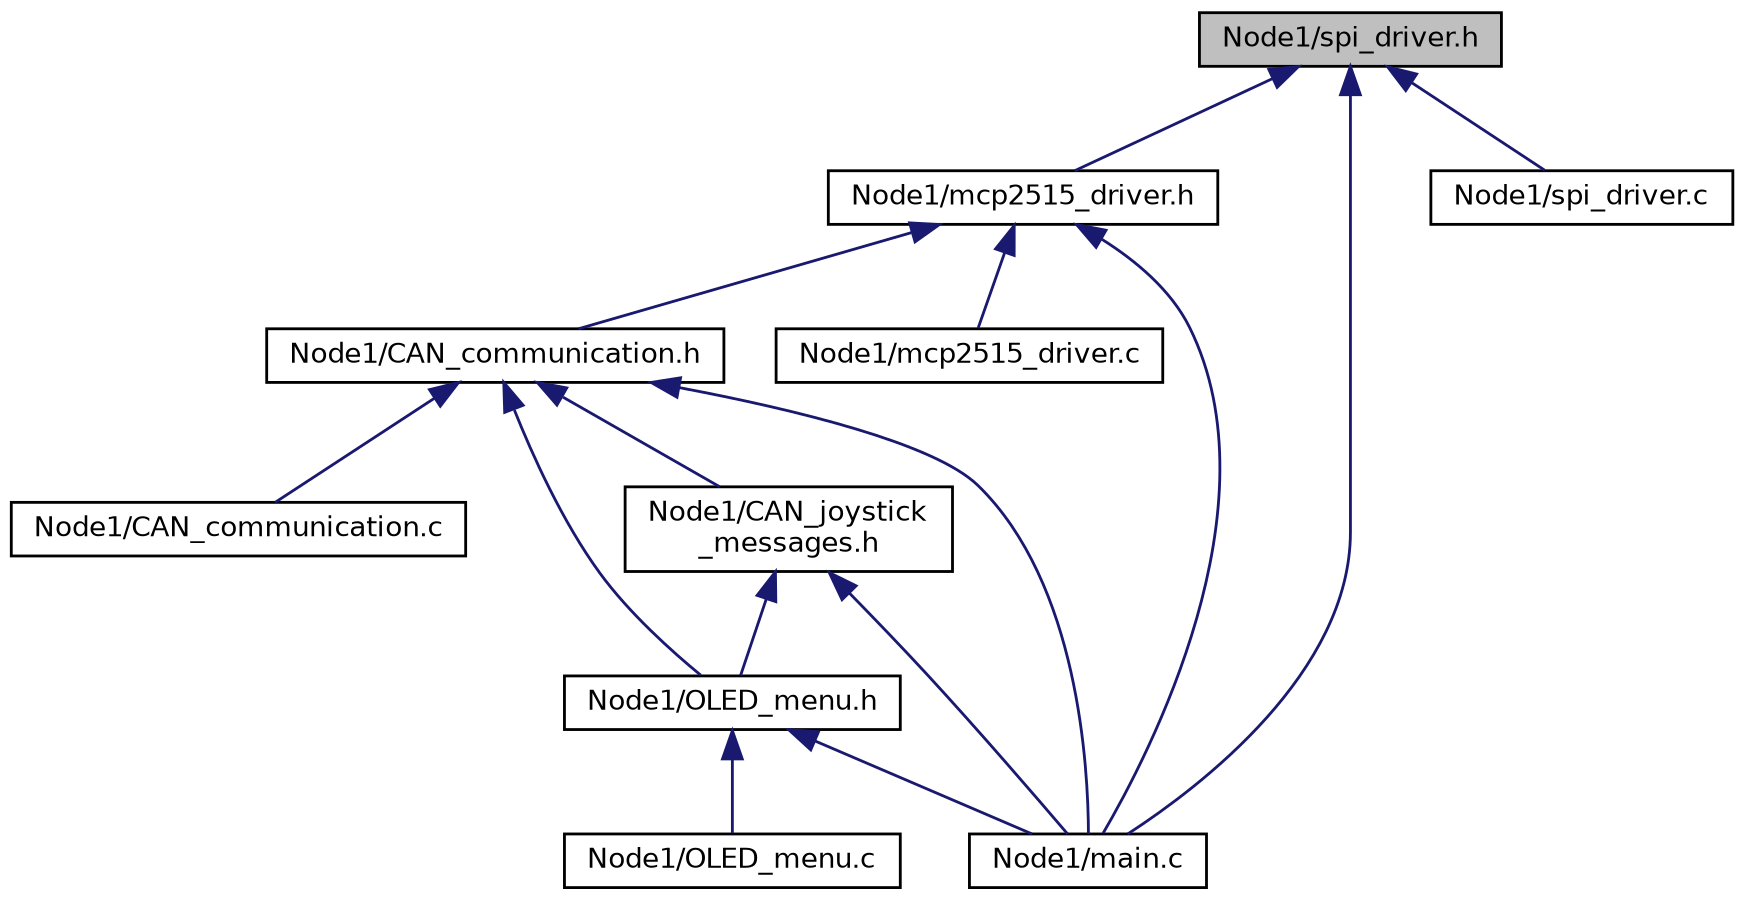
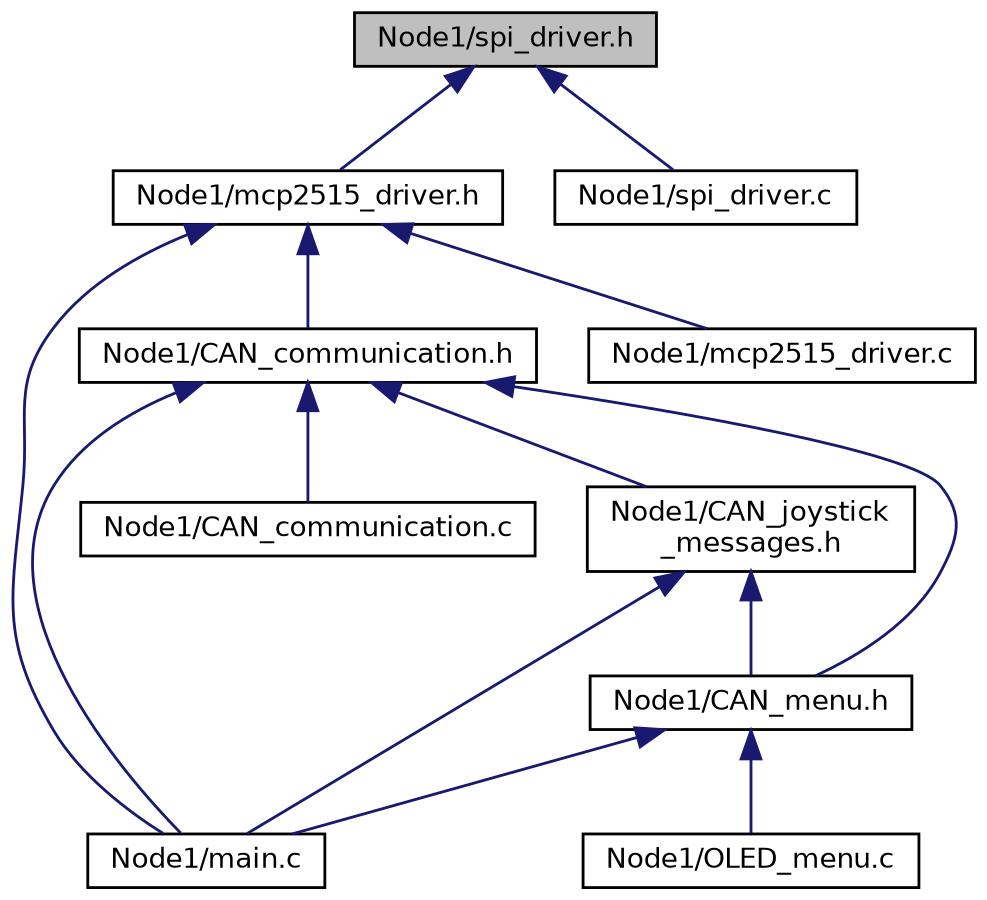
edge "Node1/main.c" -> "Node1/spi_driver.h": removed
node "Node1/OLED_menu.h": label "Node1/OLED_menu.h" -> "Node1/CAN_menu.h"
